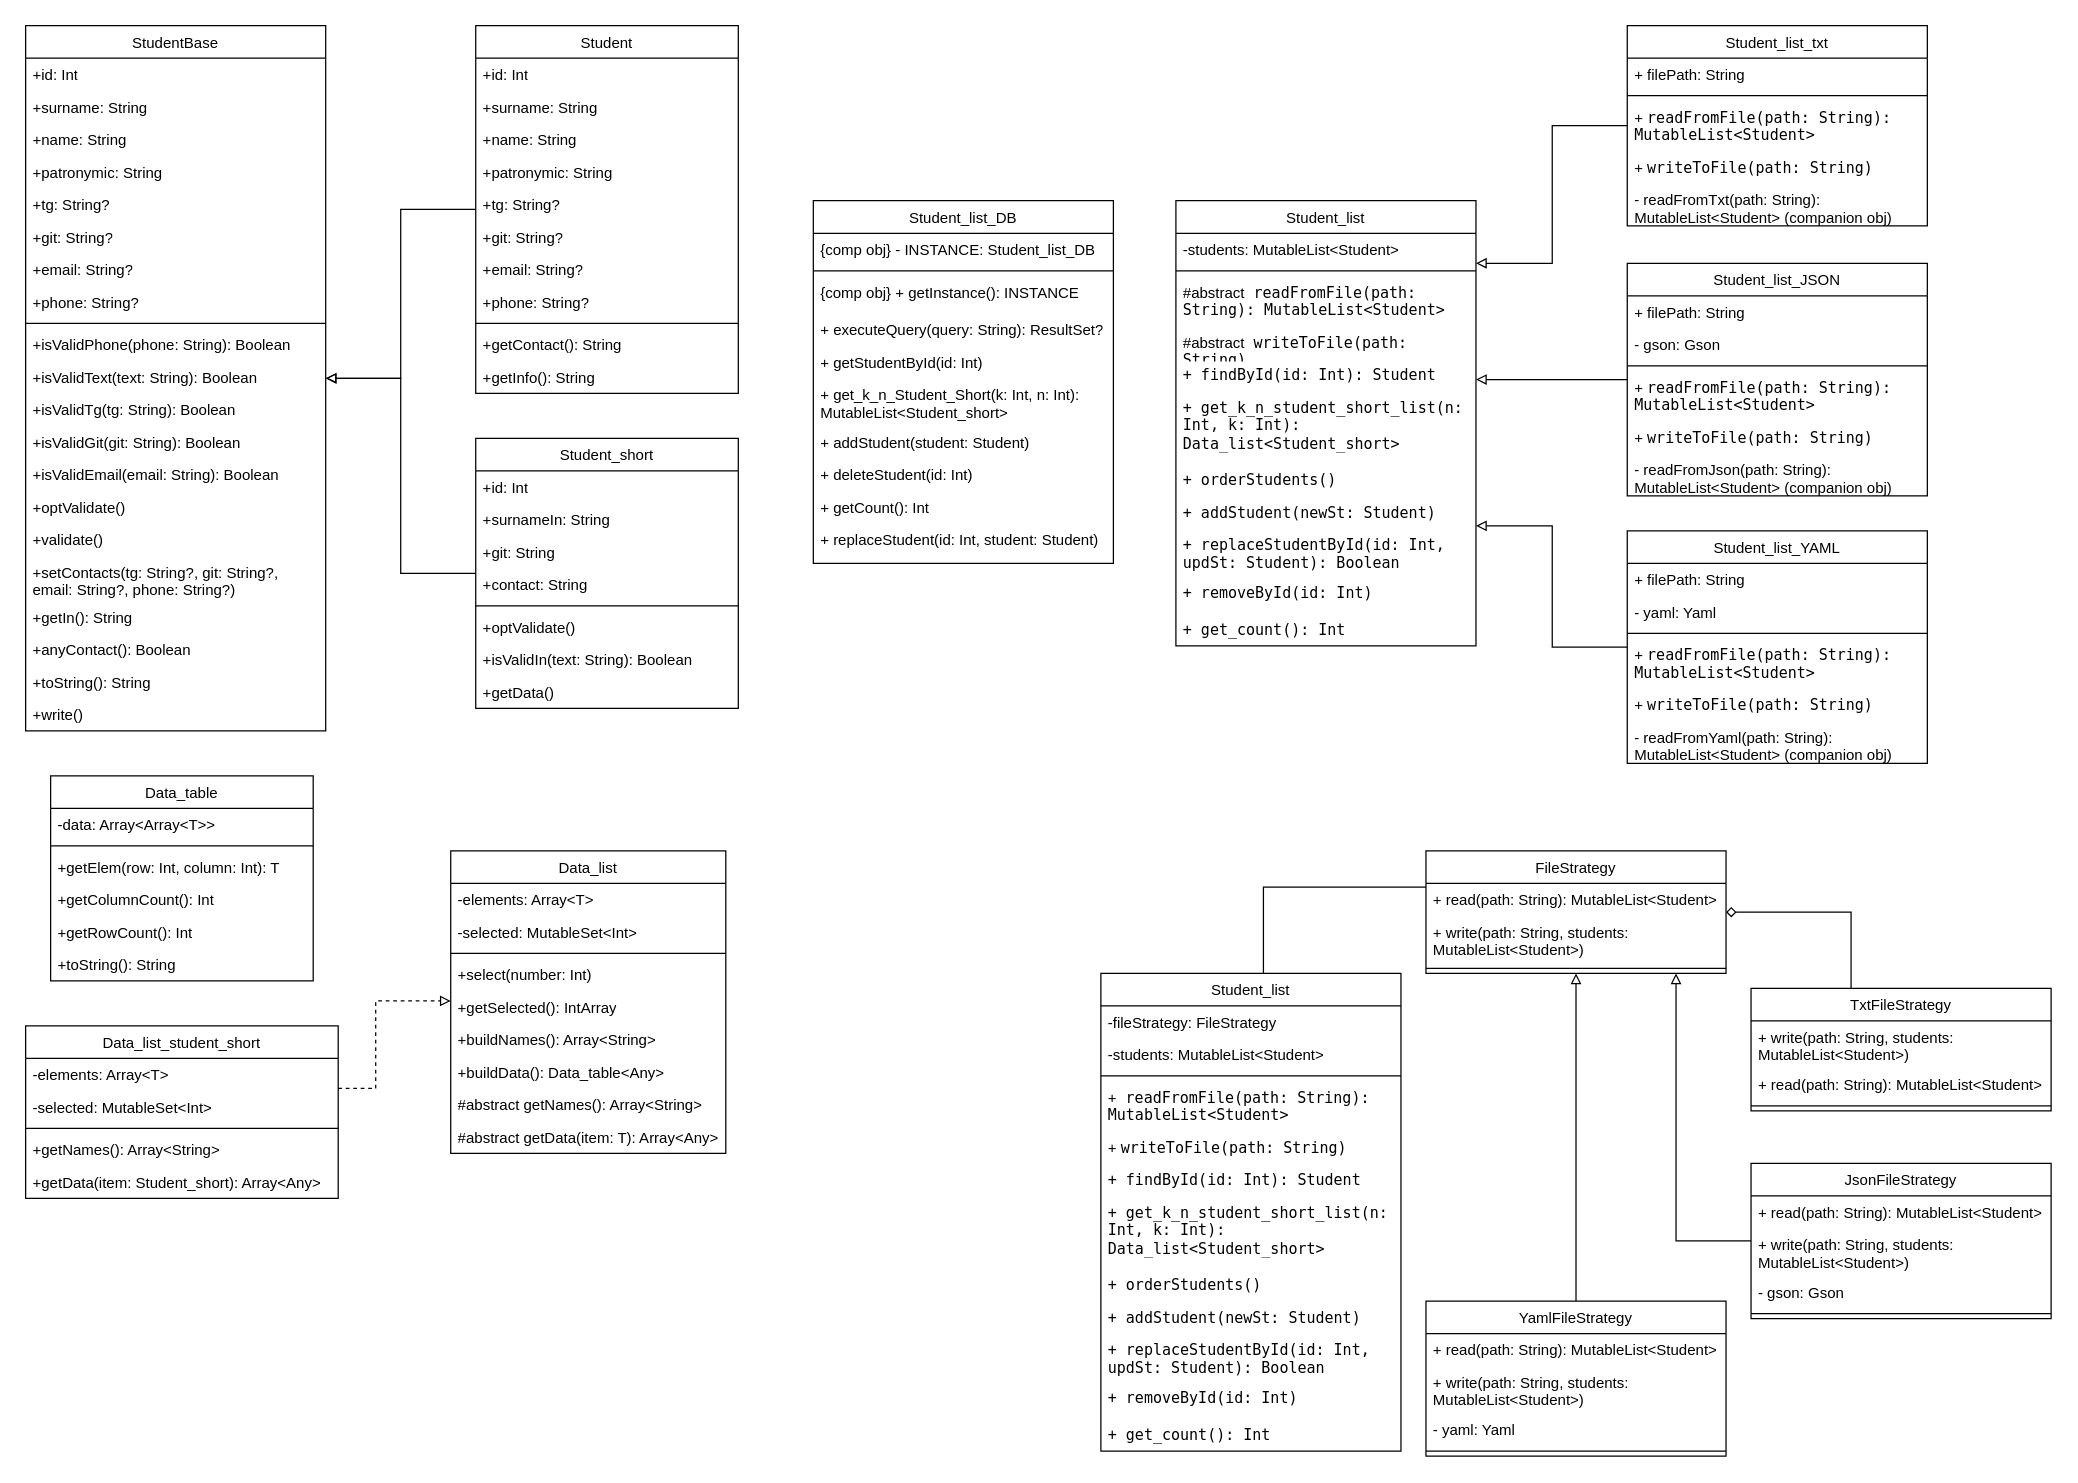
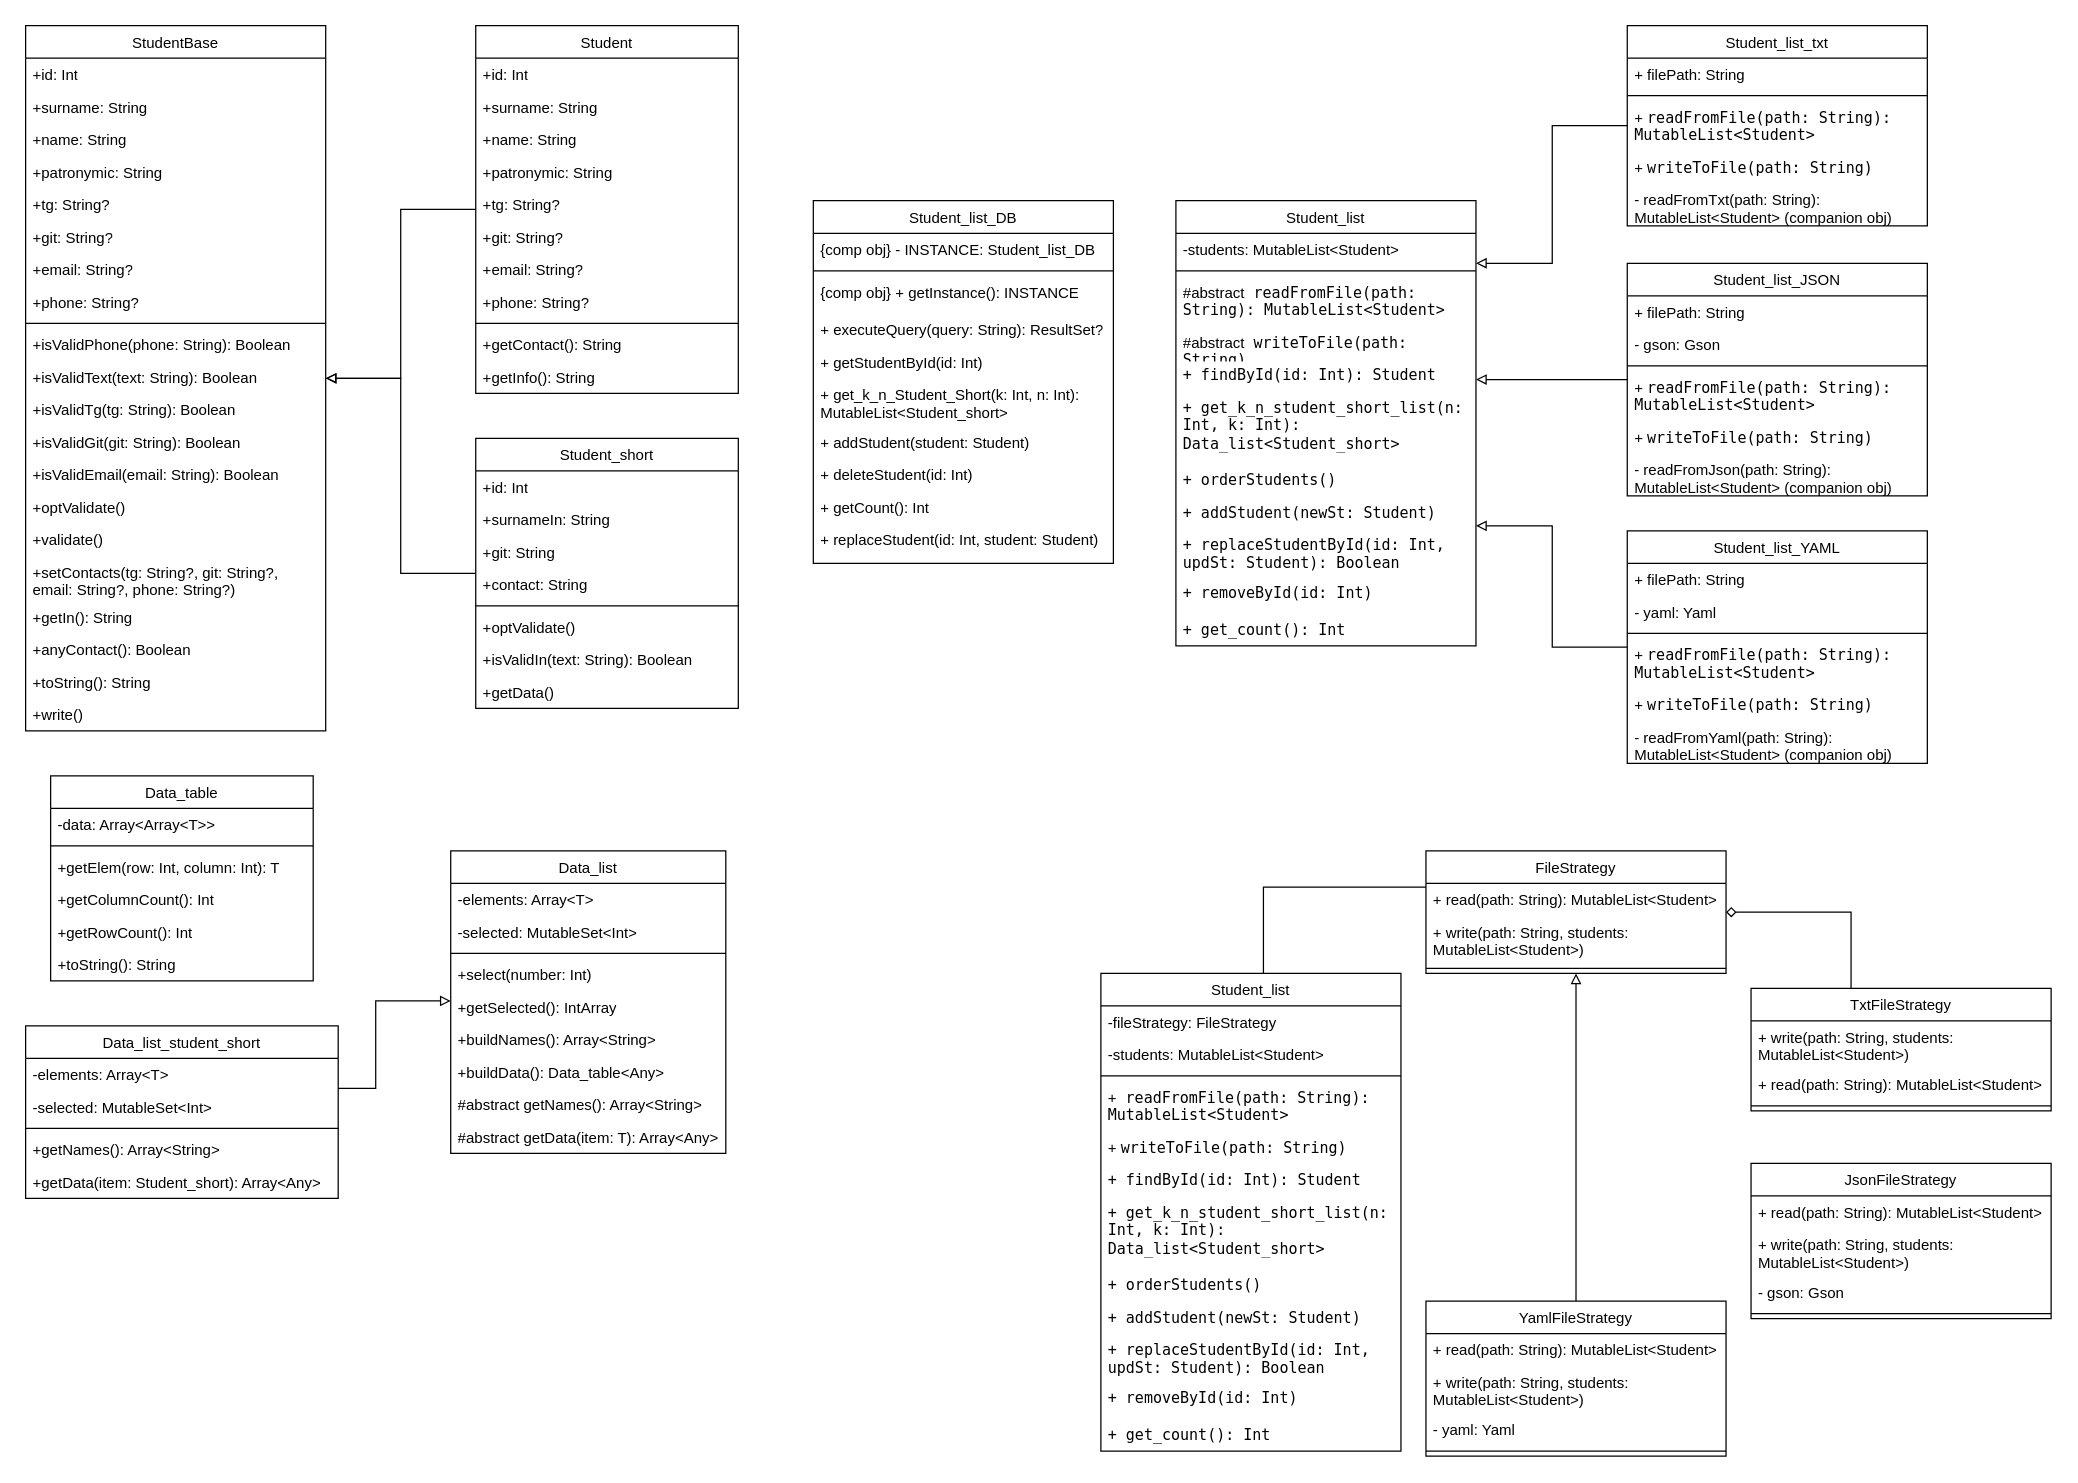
edge "Data_list_student_short" -> "Data_list": style dashed -> solid
edge "JsonFileStrategy" -> "FileStrategy": removed
